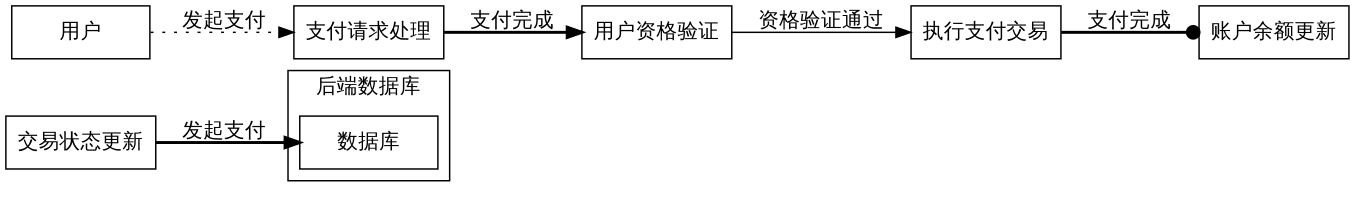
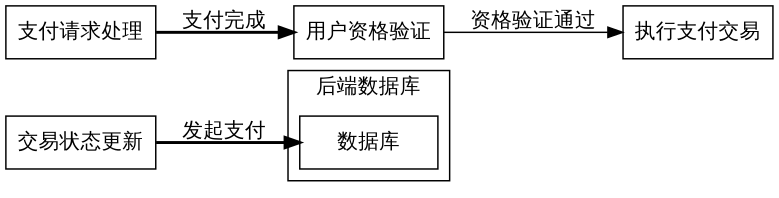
node "用户": removed
node "账户余额更新": removed
